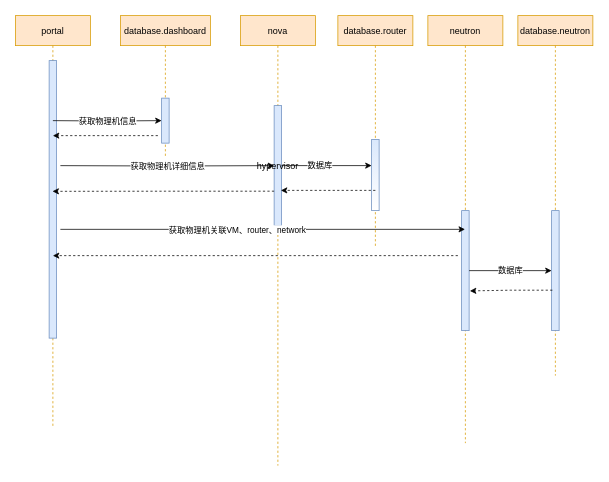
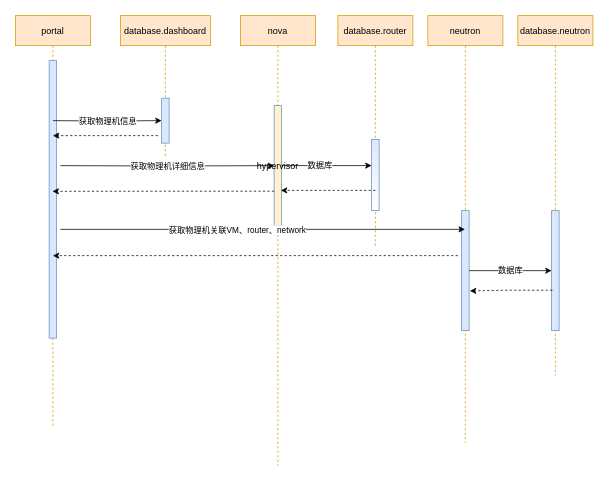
node "hypervisor": fillcolor #dae8fc -> #fff2cc
